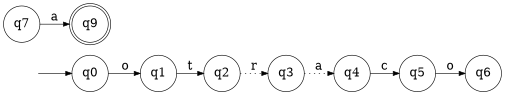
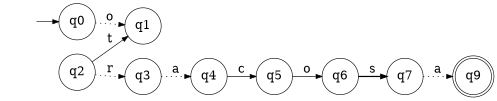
edge "q7" -> "q9": style solid -> dotted
edge "q0" -> "q1": style solid -> dotted
edge "q1" -> "q2": reversed
edge "q6" -> "q7": added, label "s"
